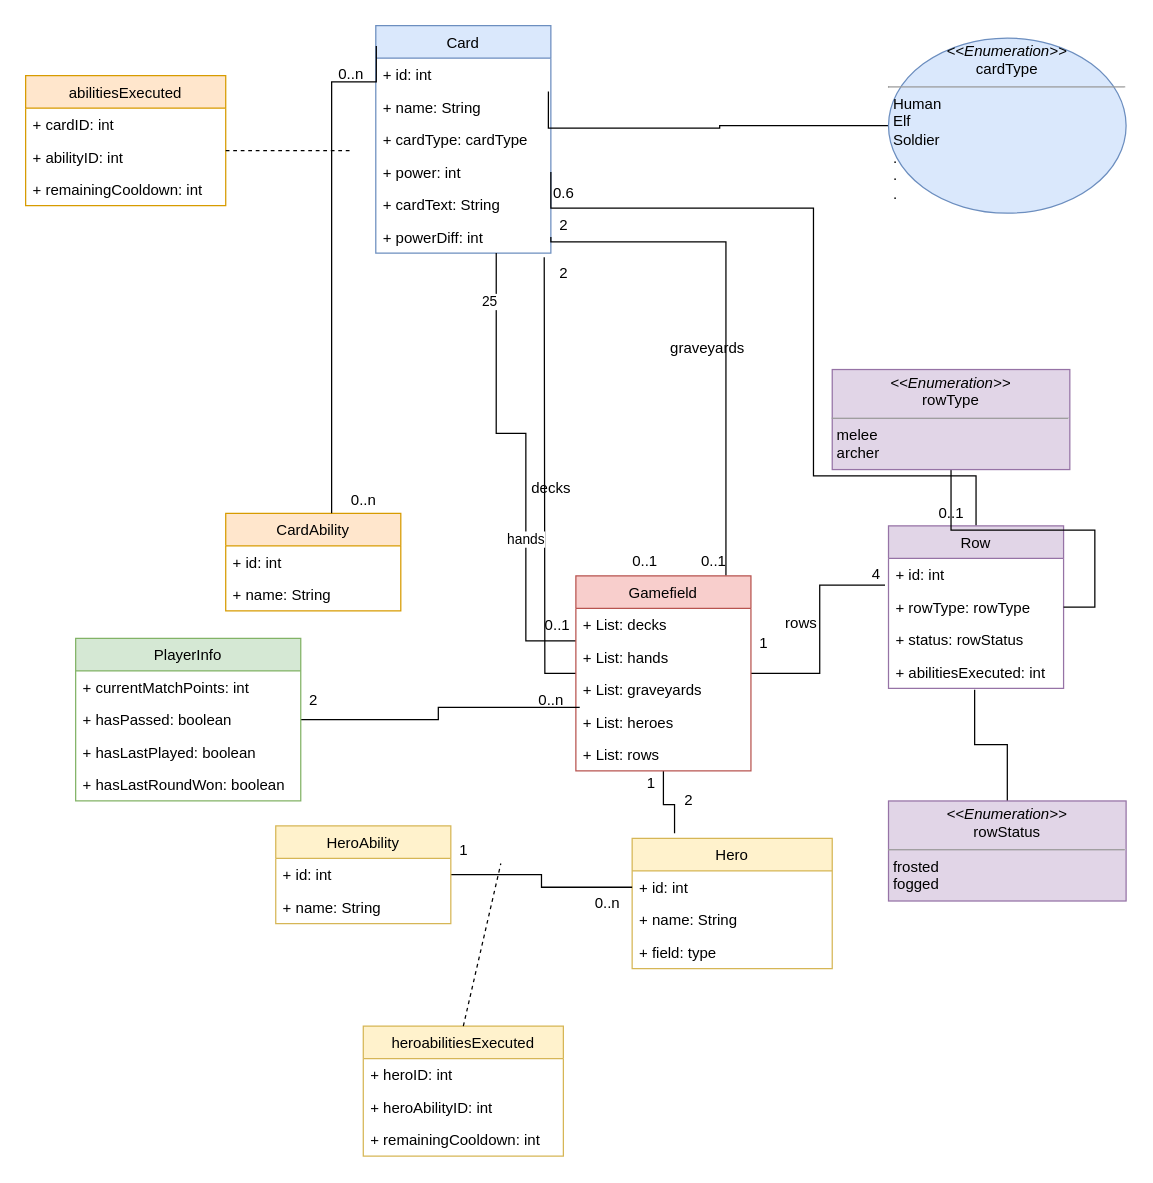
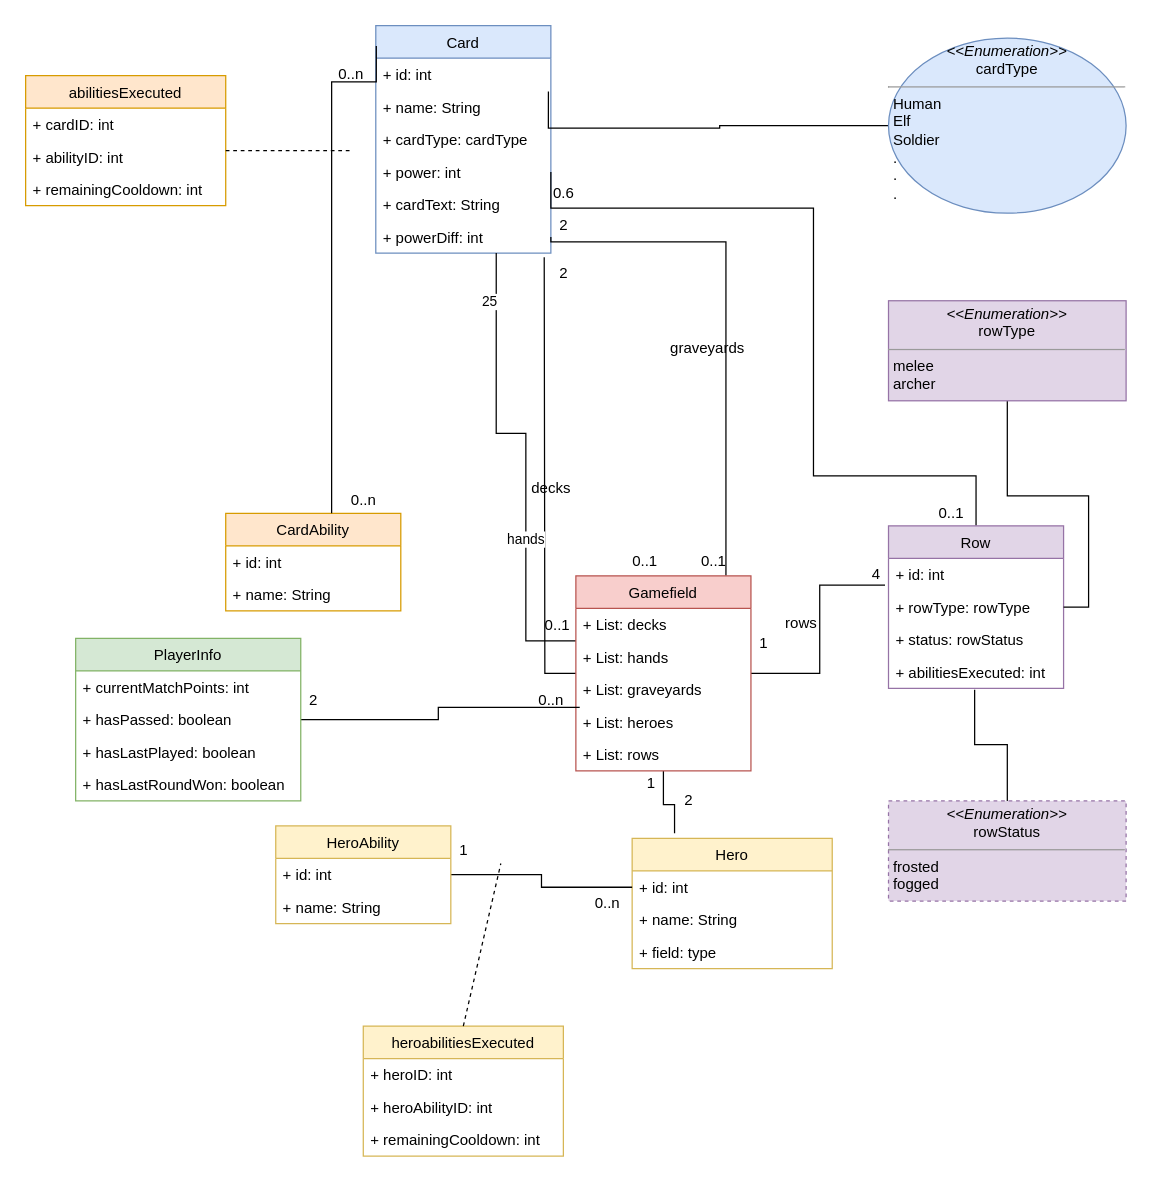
node "<<Enumeration>> rowType melee archer": moved (951, 419) -> (1007, 351)
node "<<Enumeration>> rowStatus frosted fogged": style solid -> dashed
